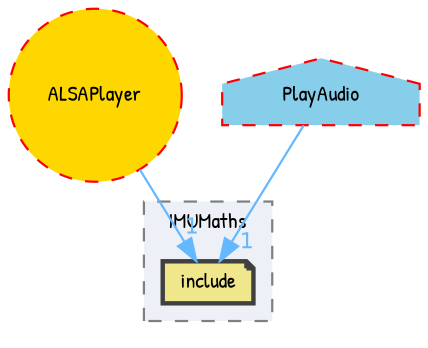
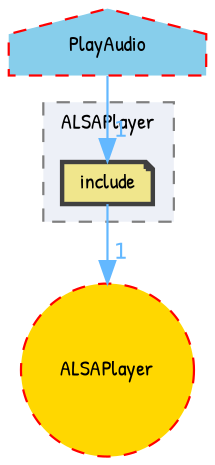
edge "ALSAPlayer" -> "include": reversed
cluster "IMUMaths": label "IMUMaths" -> "ALSAPlayer"
